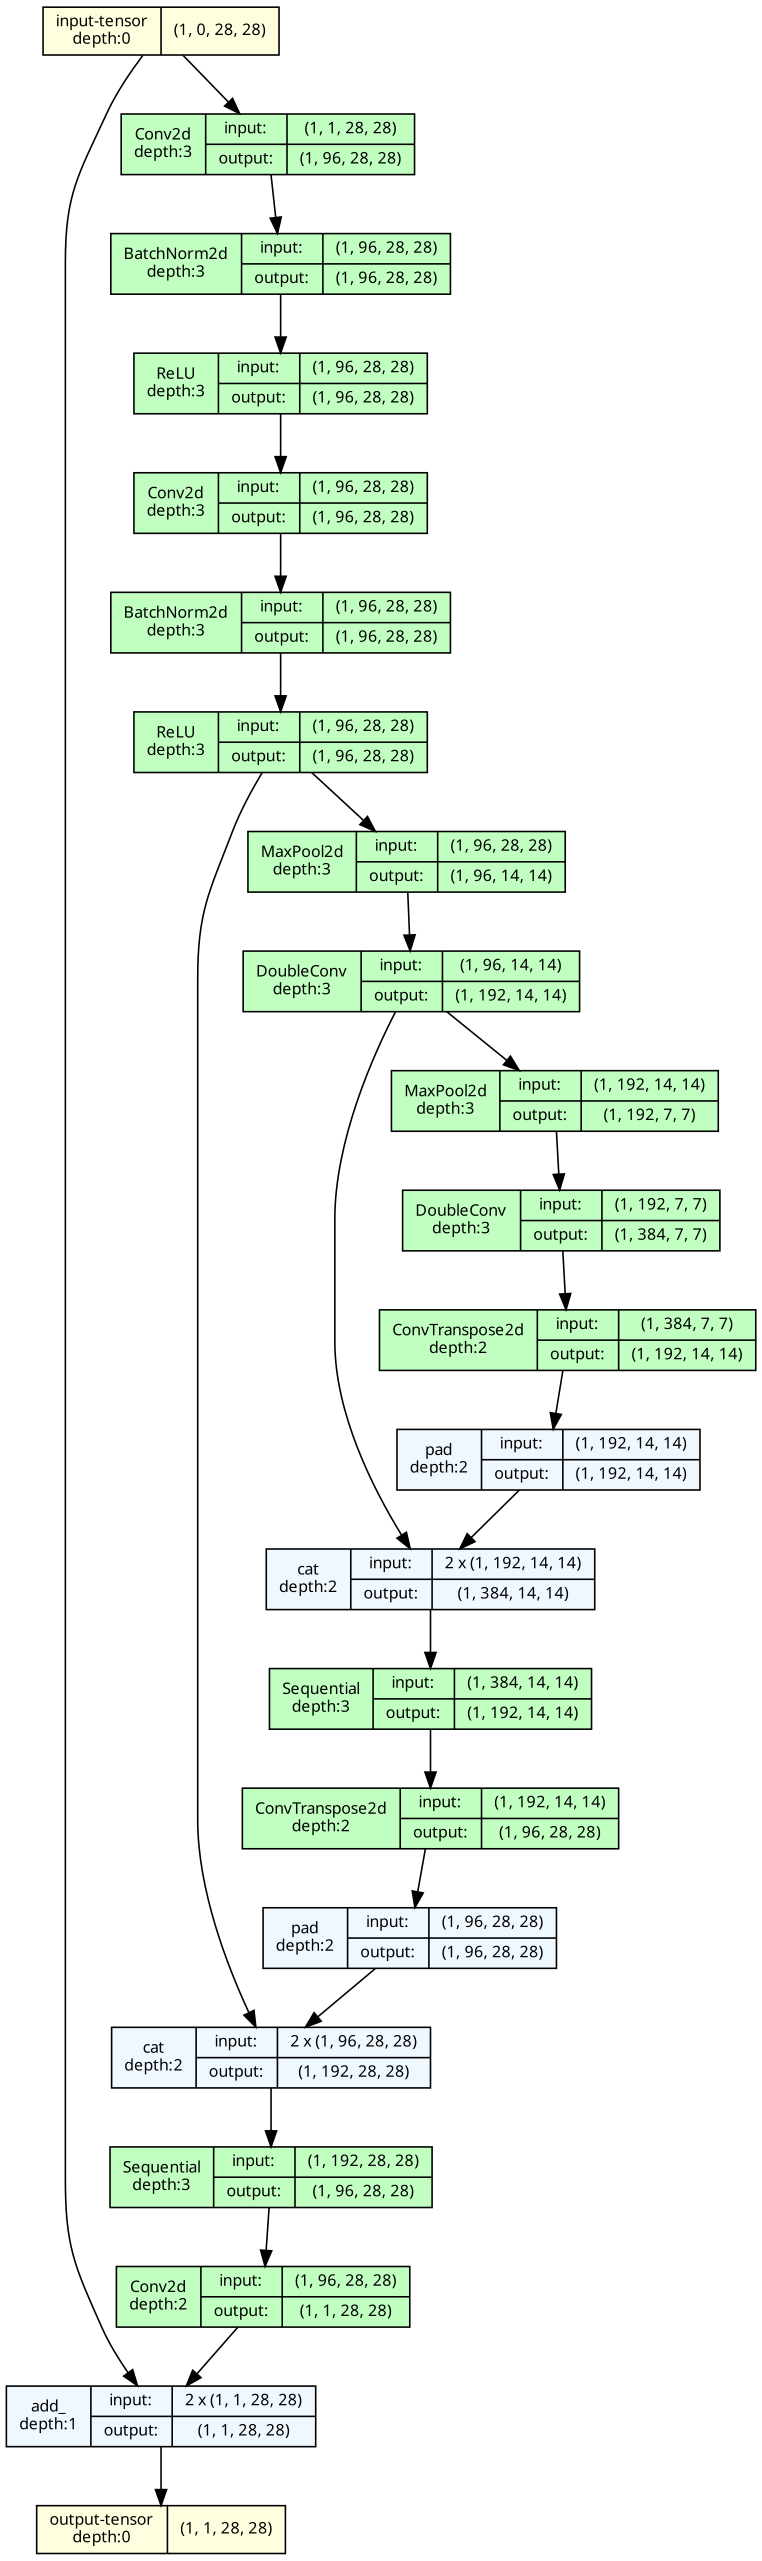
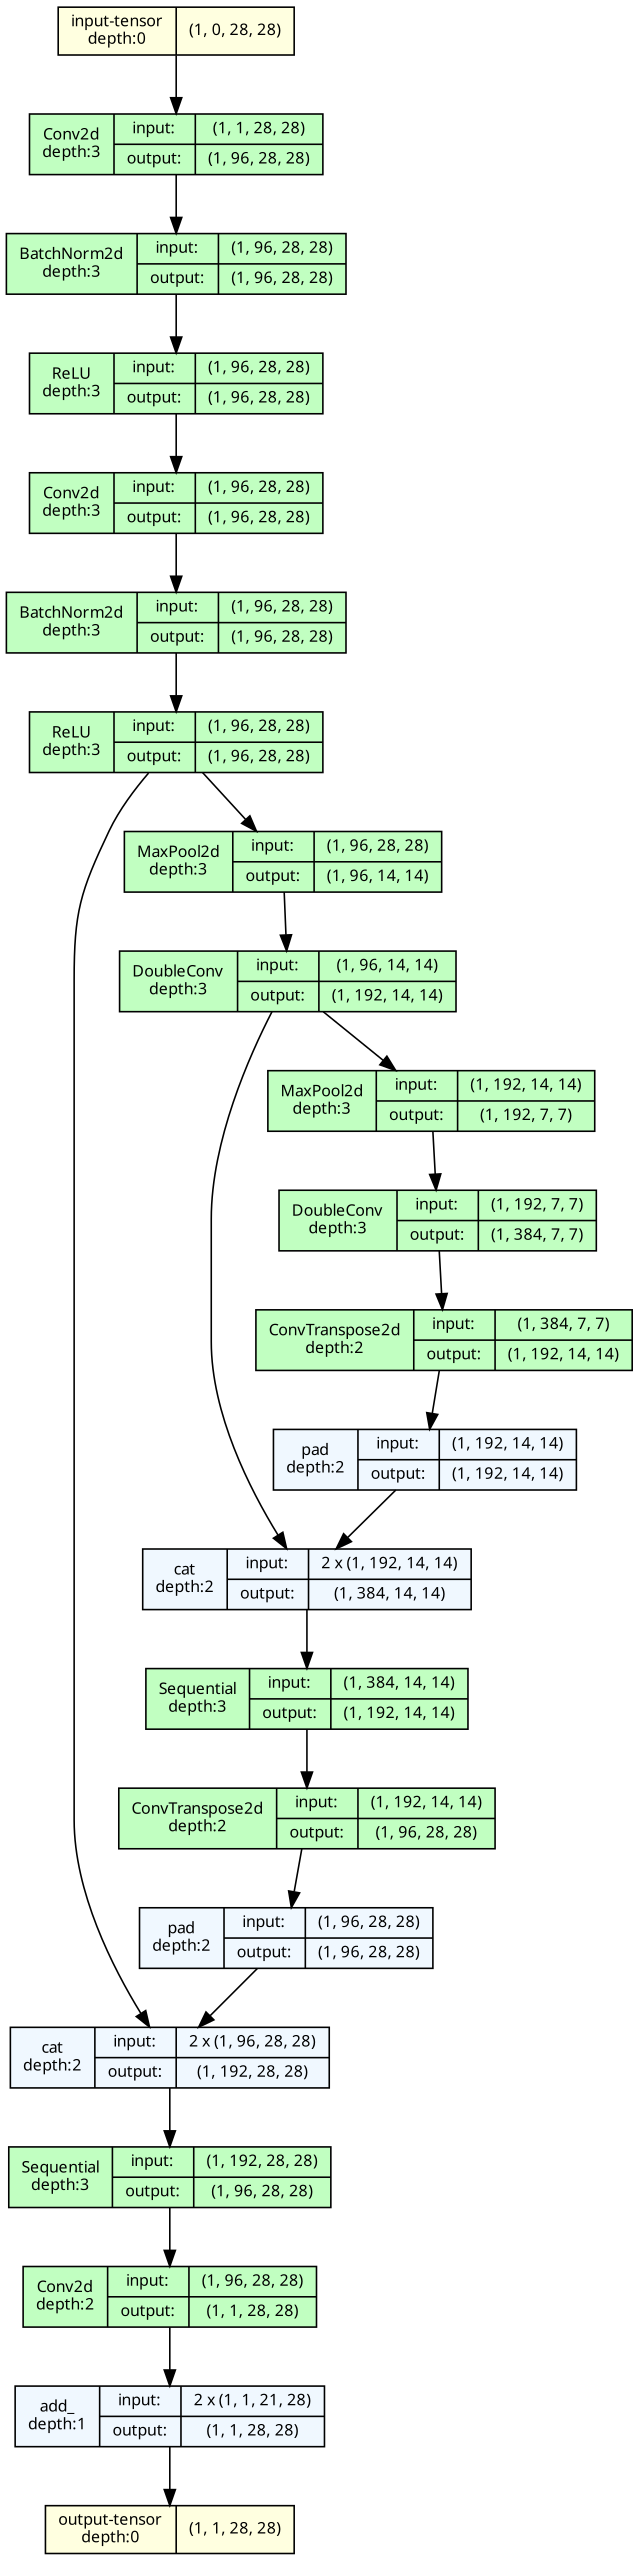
edge "input-tensor" -> "add_": removed
node "add_": text "2 x (1, 1, 28, 28)" -> "2 x (1, 1, 21, 28)"
